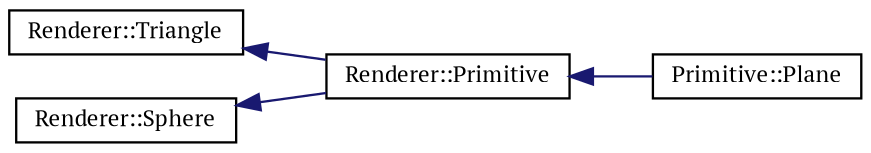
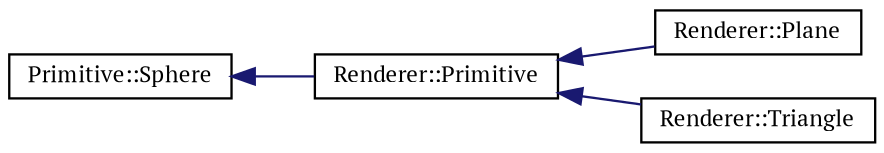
edge "Renderer::Primitive" -> "Renderer::Triangle": reversed
node "Primitive::Plane": label "Primitive::Plane" -> "Renderer::Plane"
node "Renderer::Sphere": label "Renderer::Sphere" -> "Primitive::Sphere"
